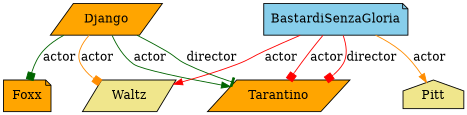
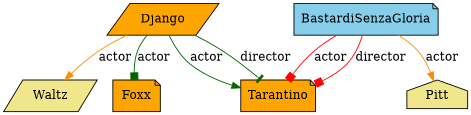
edge "Django" -> "Waltz": arrowhead box -> normal
edge "BastardiSenzaGloria" -> "Waltz": removed, label "actor"
node "Tarantino": shape parallelogram -> note
